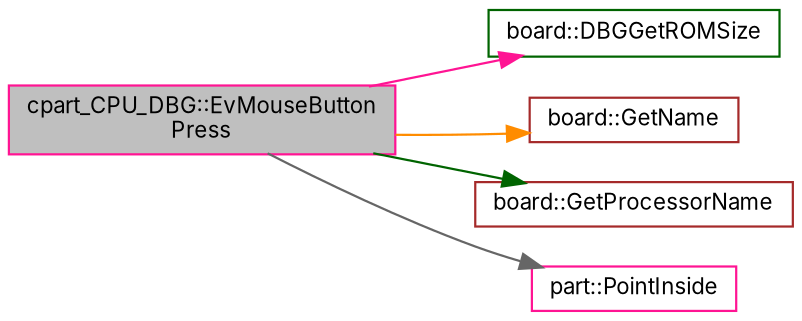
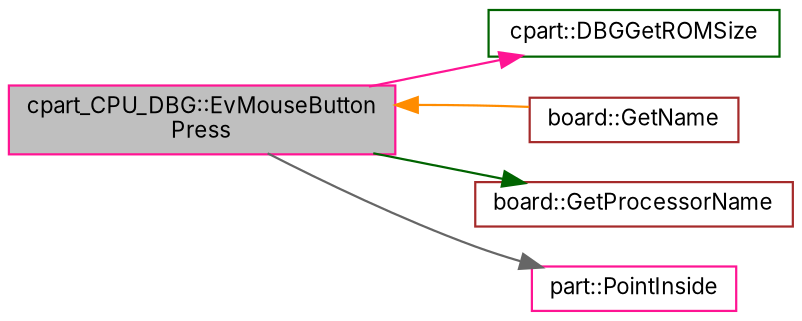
node "board::DBGGetROMSize": label "board::DBGGetROMSize" -> "cpart::DBGGetROMSize"
edge "cpart_CPU_DBG::EvMouseButton Press" -> "board::GetName": reversed
